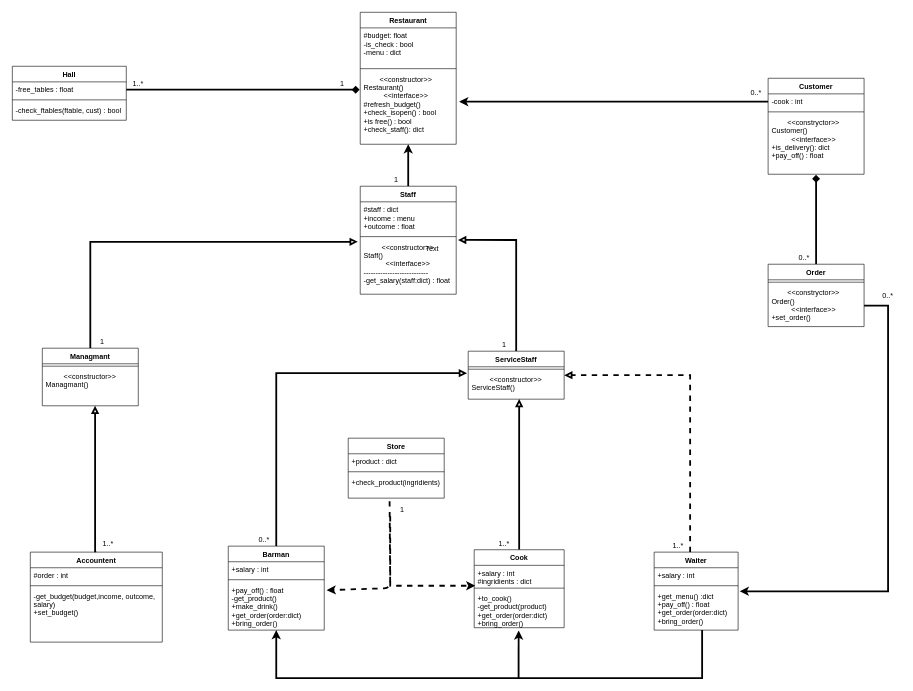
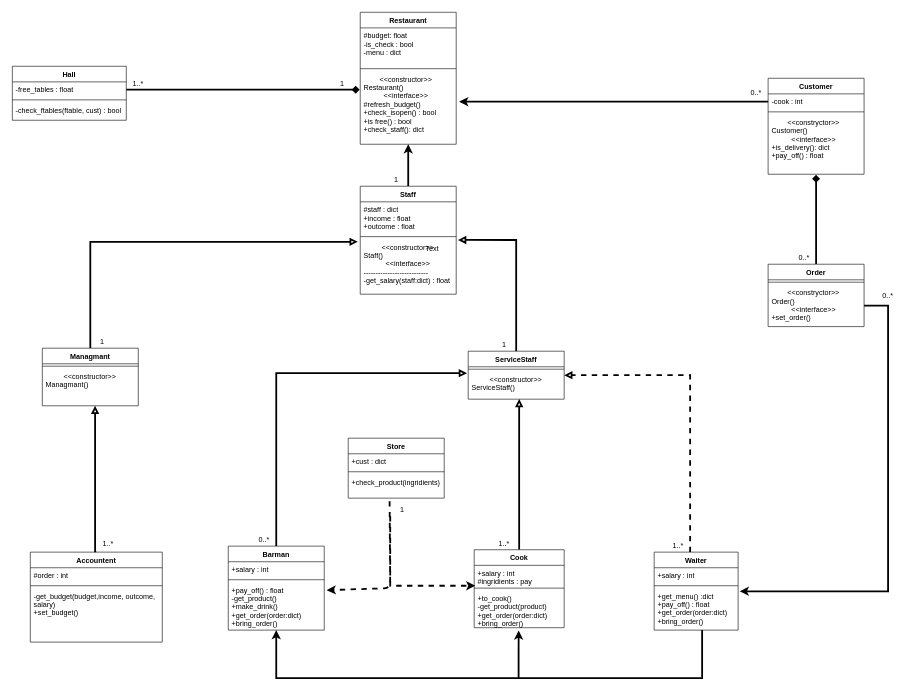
node "#staff : dict +income : menu +outcome : float": label "#staff : dict +income : menu +outcome : float" -> "#staff : dict +income : float +outcome : float"
node "+product : dict": label "+product : dict" -> "+cust : dict"
node "+salary : int #ingridients : dict": label "+salary : int #ingridients : dict" -> "+salary : int #ingridients : pay"
